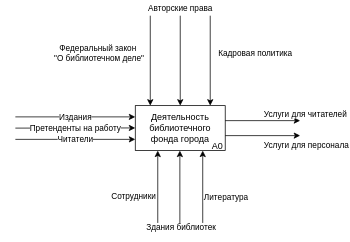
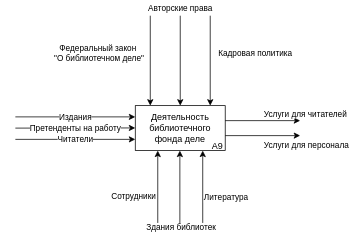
node "Деятельность библиотечного фонда города": label "Деятельность библиотечного фонда города" -> "Деятельность библиотечного фонда деле"
node "A0": label "A0" -> "A9"
